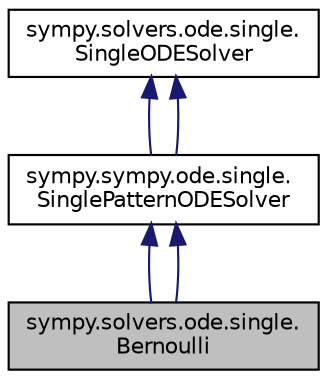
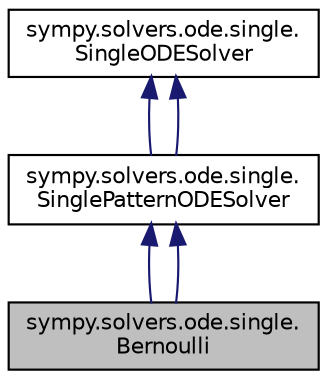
node "sympy.sympy.ode.single. SinglePatternODESolver": label "sympy.sympy.ode.single. SinglePatternODESolver" -> "sympy.solvers.ode.single. SinglePatternODESolver"
